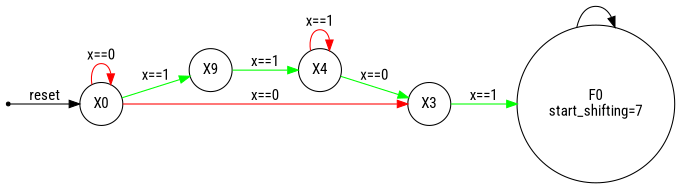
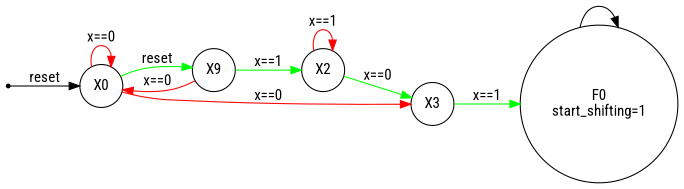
node "X4": label "X4" -> "X2"
edge "X0" -> "X9": label "x==1" -> "reset"
edge "X9" -> "X0": added, label "x==0"
node "F0 start_shifting=7": label "F0 start_shifting=7" -> "F0 start_shifting=1"
